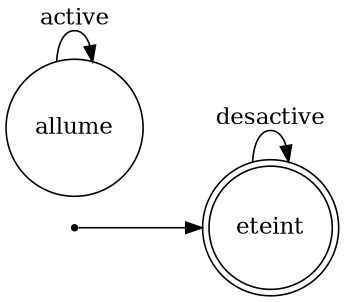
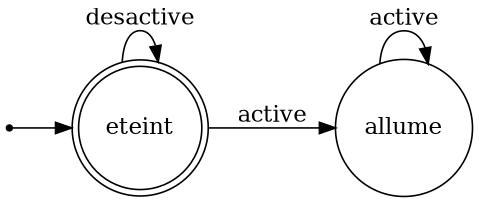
edge "eteint" -> "allume": added, label "active"
